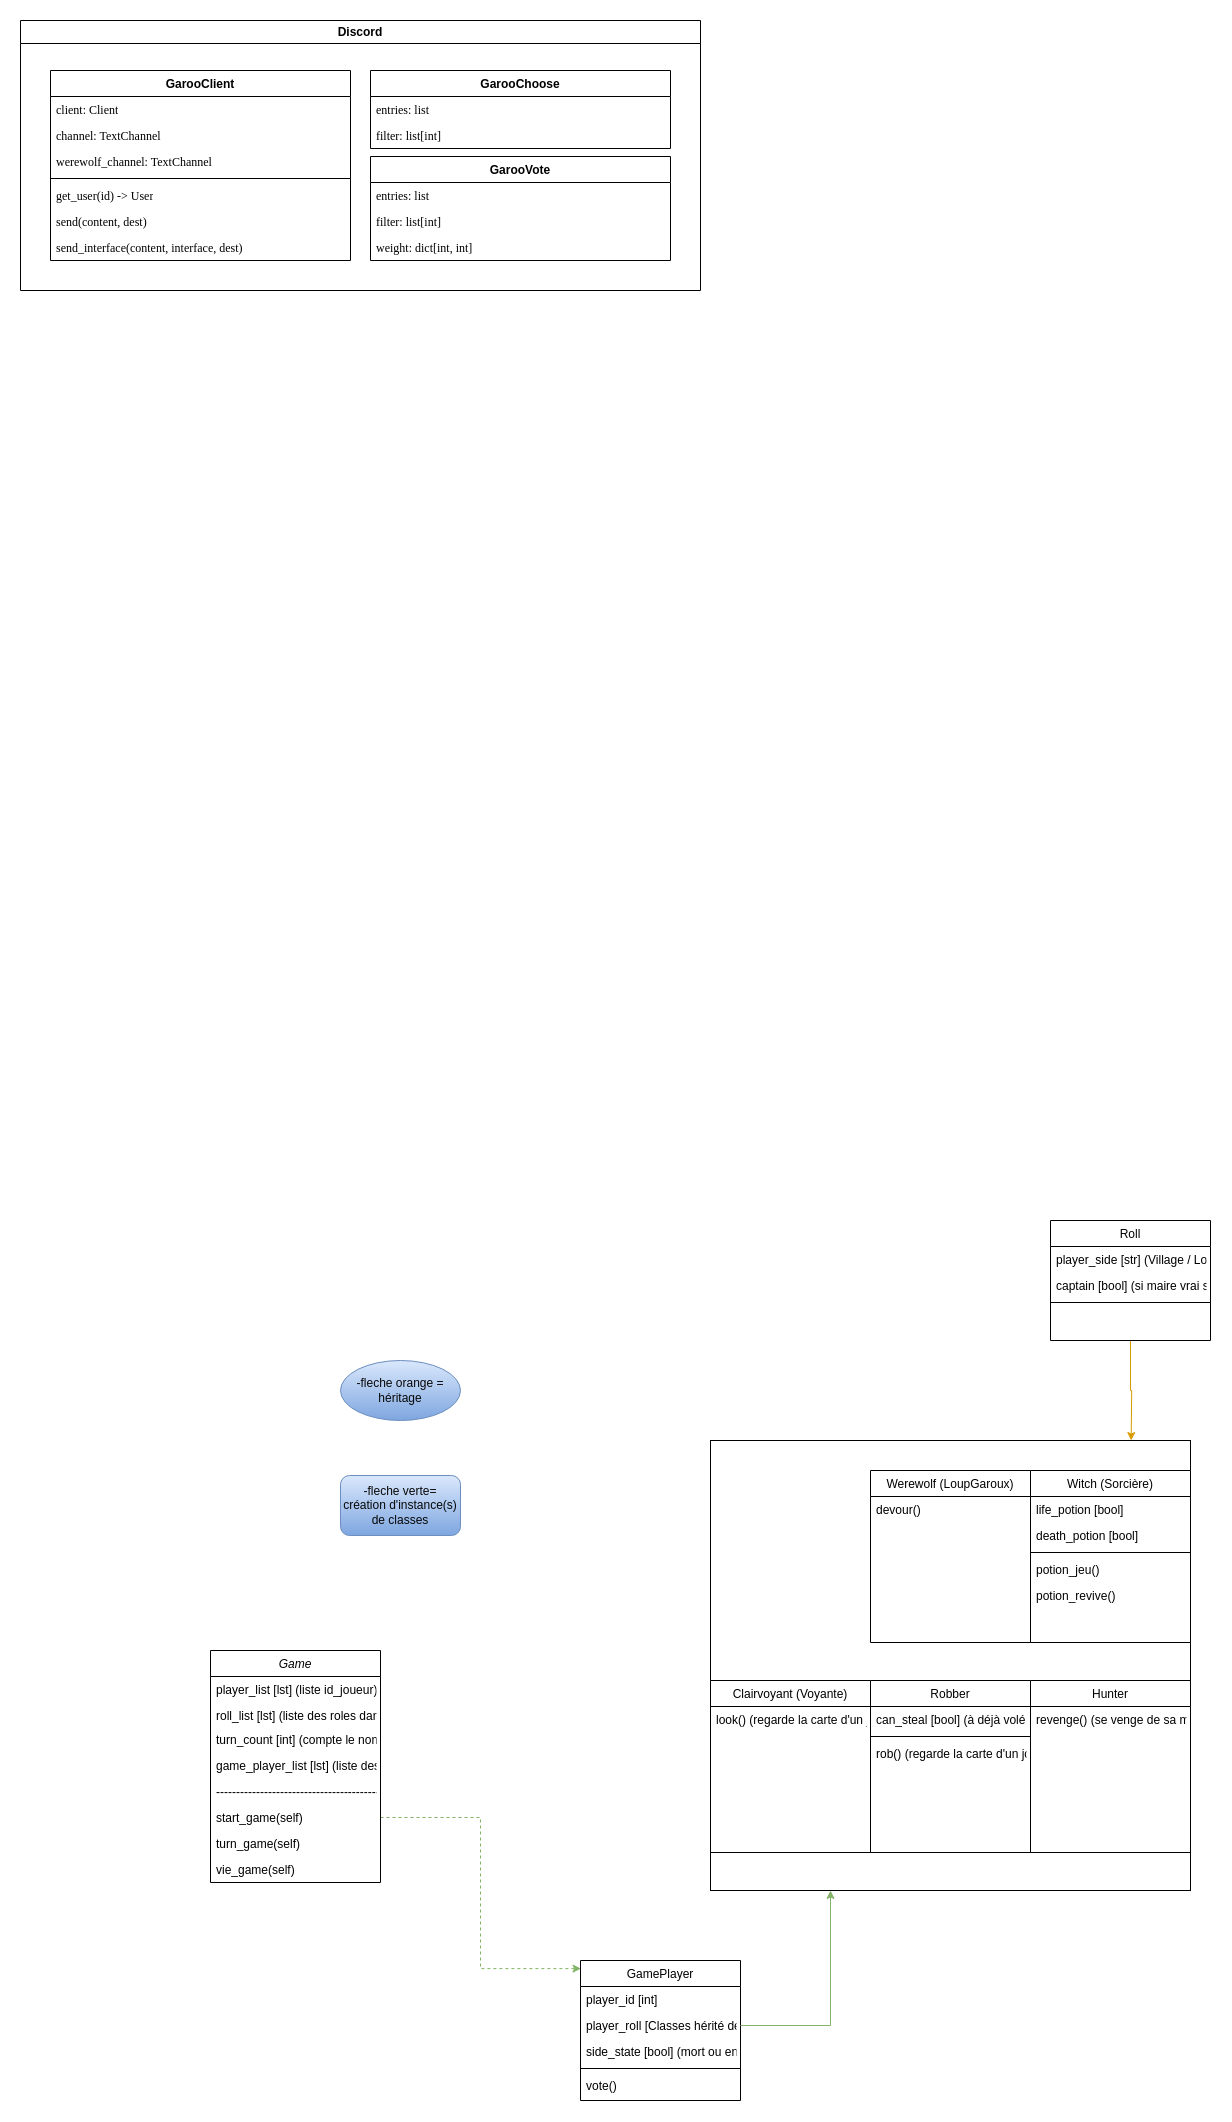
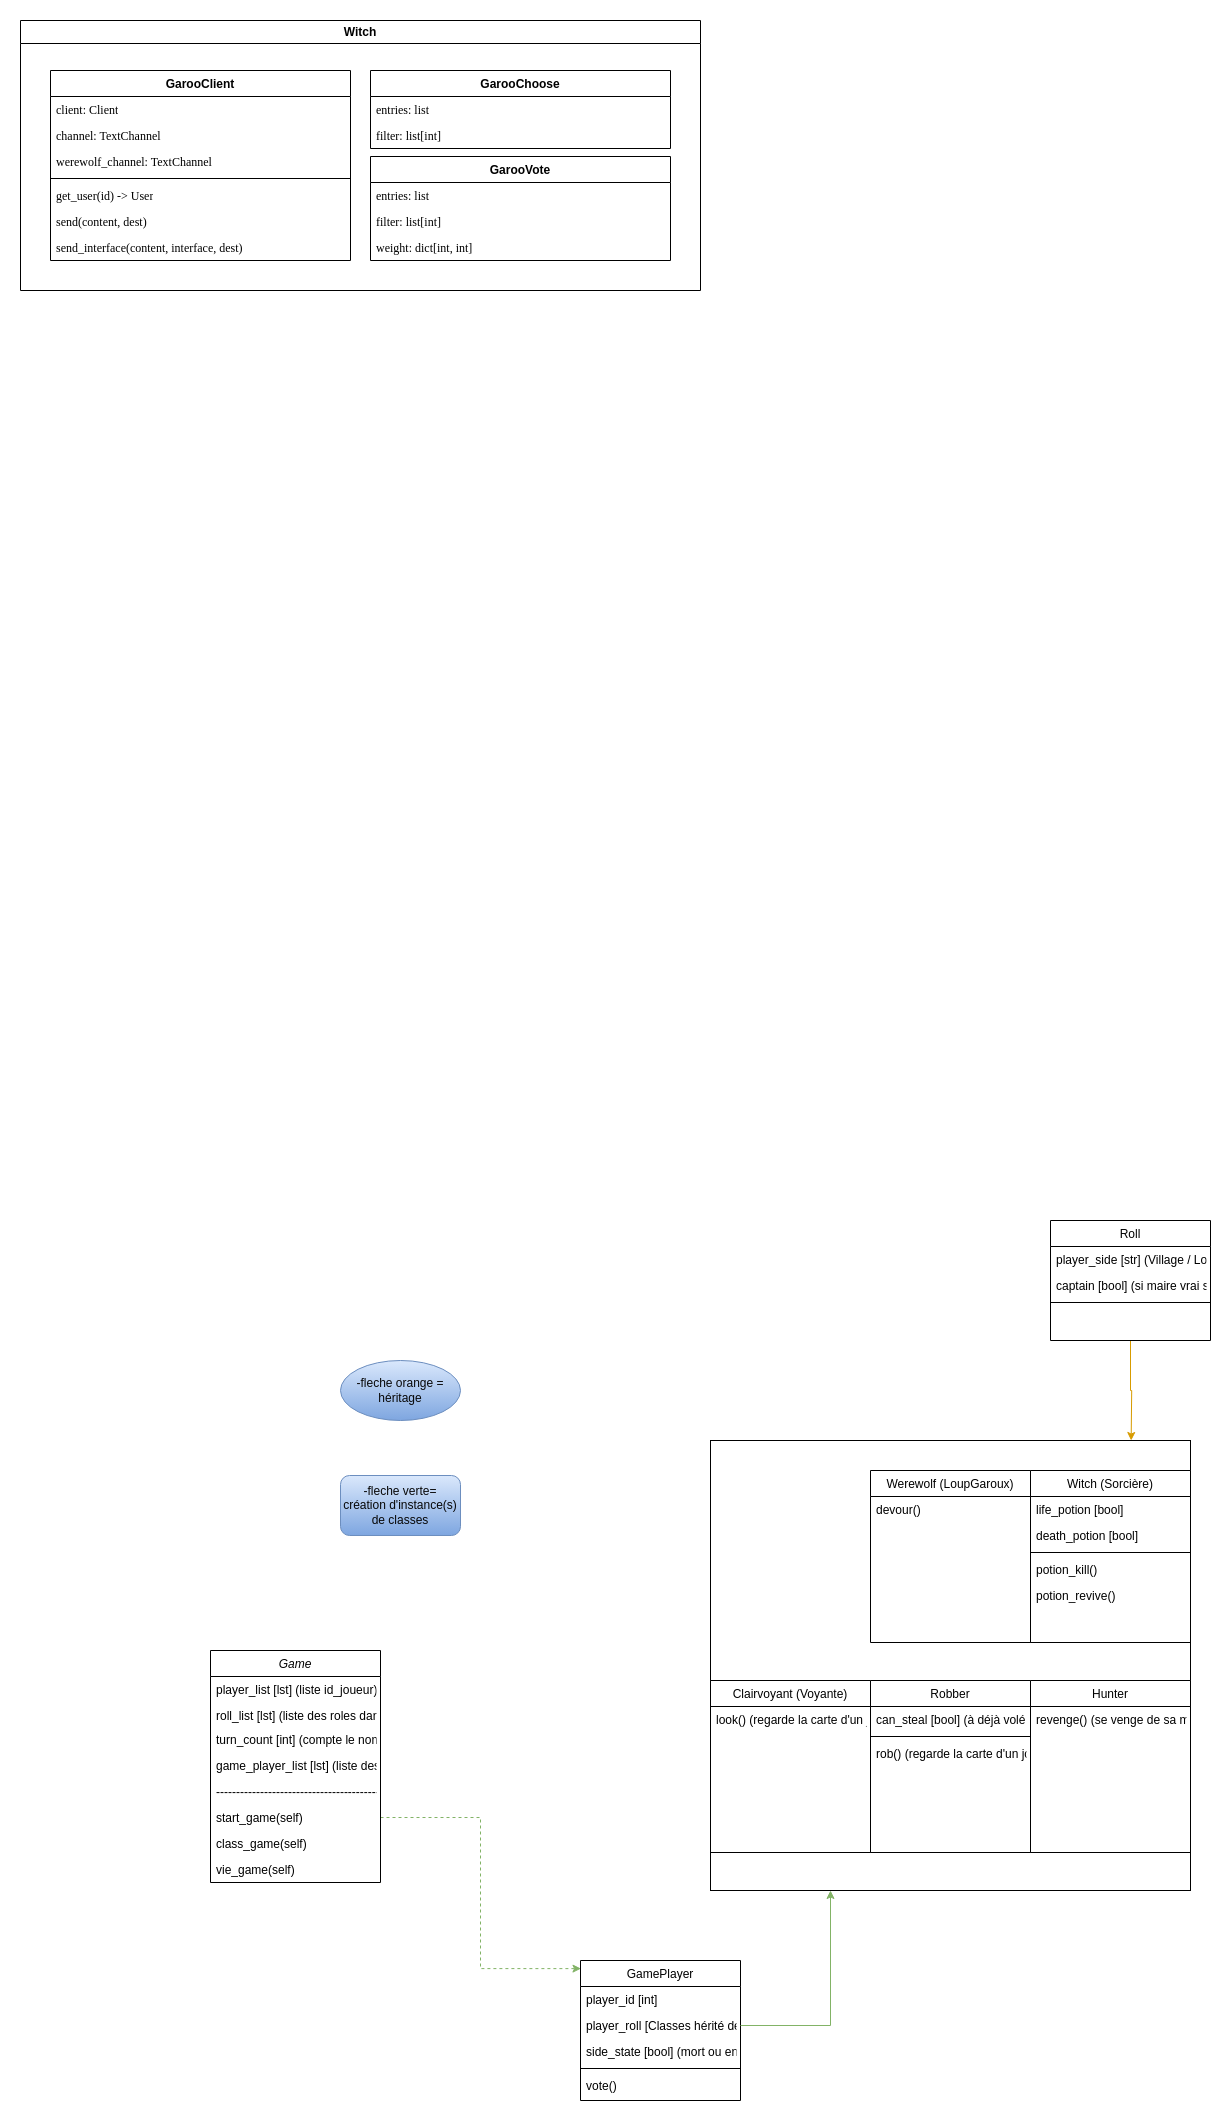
node "Discord": label "Discord" -> "Witch"
node "potion_jeu()": label "potion_jeu()" -> "potion_kill()"
node "turn_game(self)": label "turn_game(self)" -> "class_game(self)"
